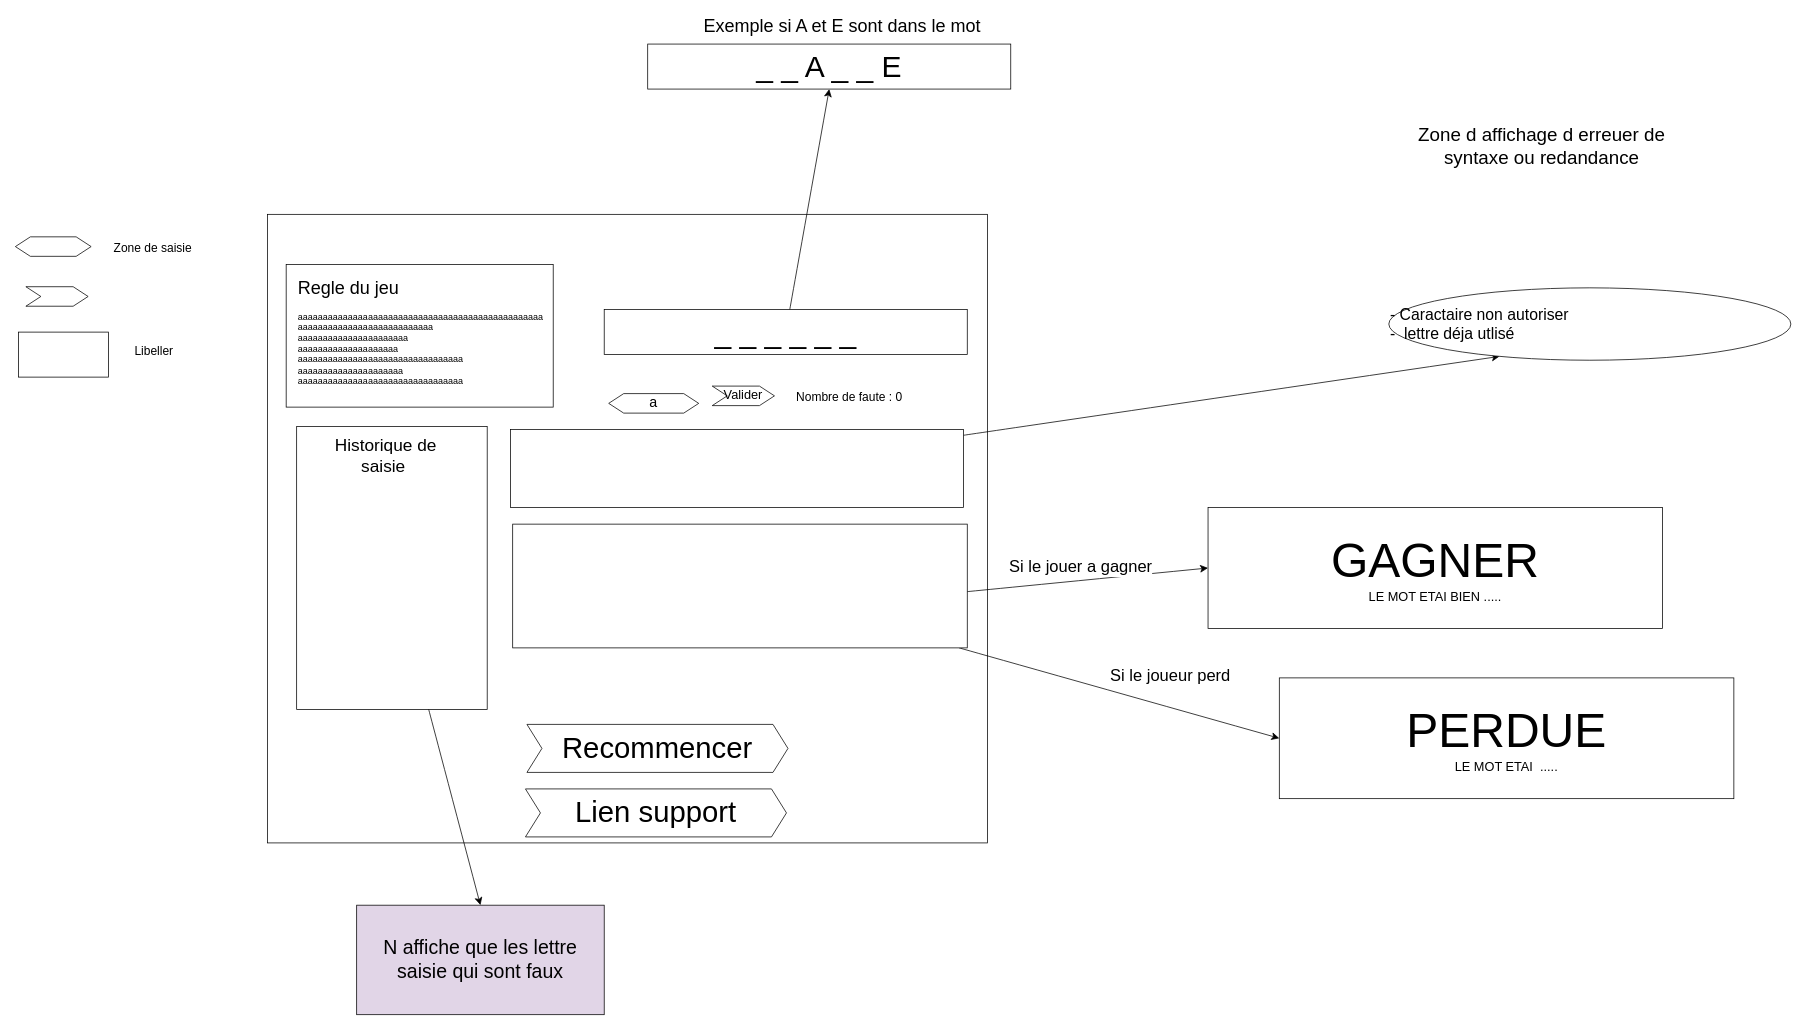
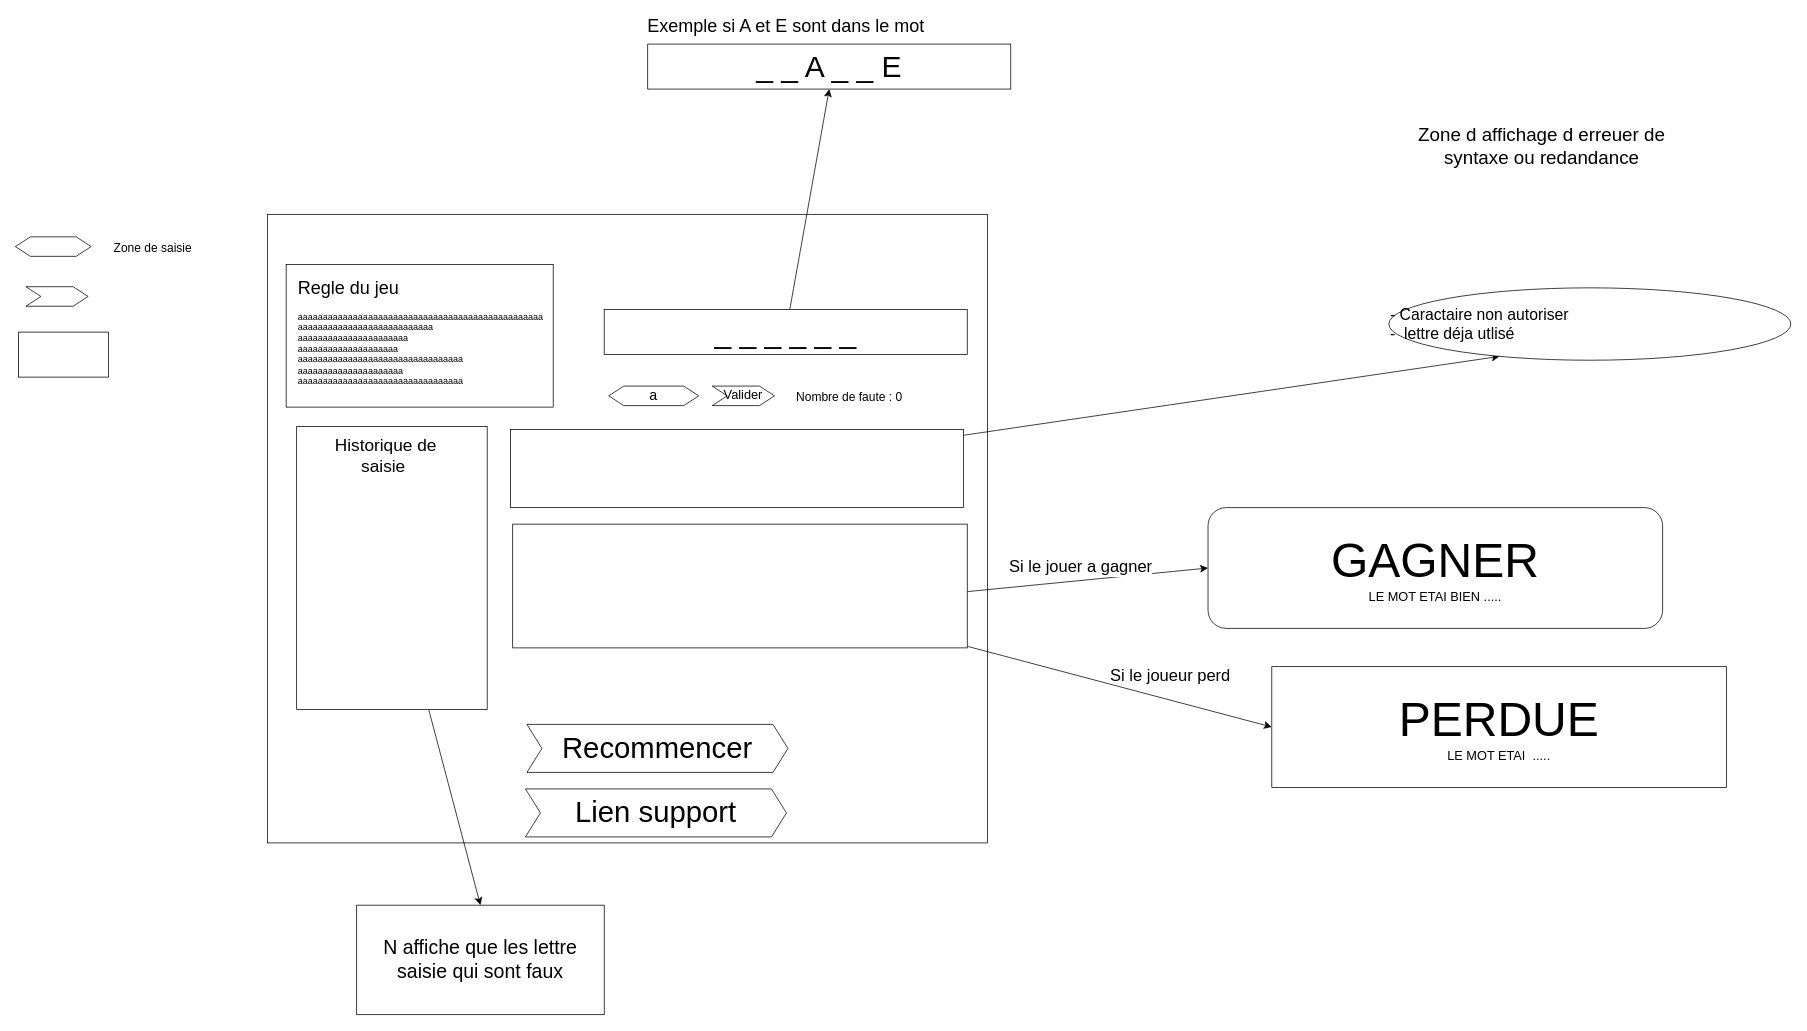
node "Exemple si A et E sont dans le mot": moved (842, 27) -> (786, 27)
node "Libeller": removed
node "a": moved (654, 403) -> (654, 396)
node "GAGNER LE MOT ETAI BIEN .....": shape rectangle -> rounded rectangle
node "PERDUE LE MOT ETAI .....": moved (1506, 738) -> (1499, 727)
node "N affiche que les lettre saisie qui sont faux": fillcolor #e1d5e7 -> #ffffff
